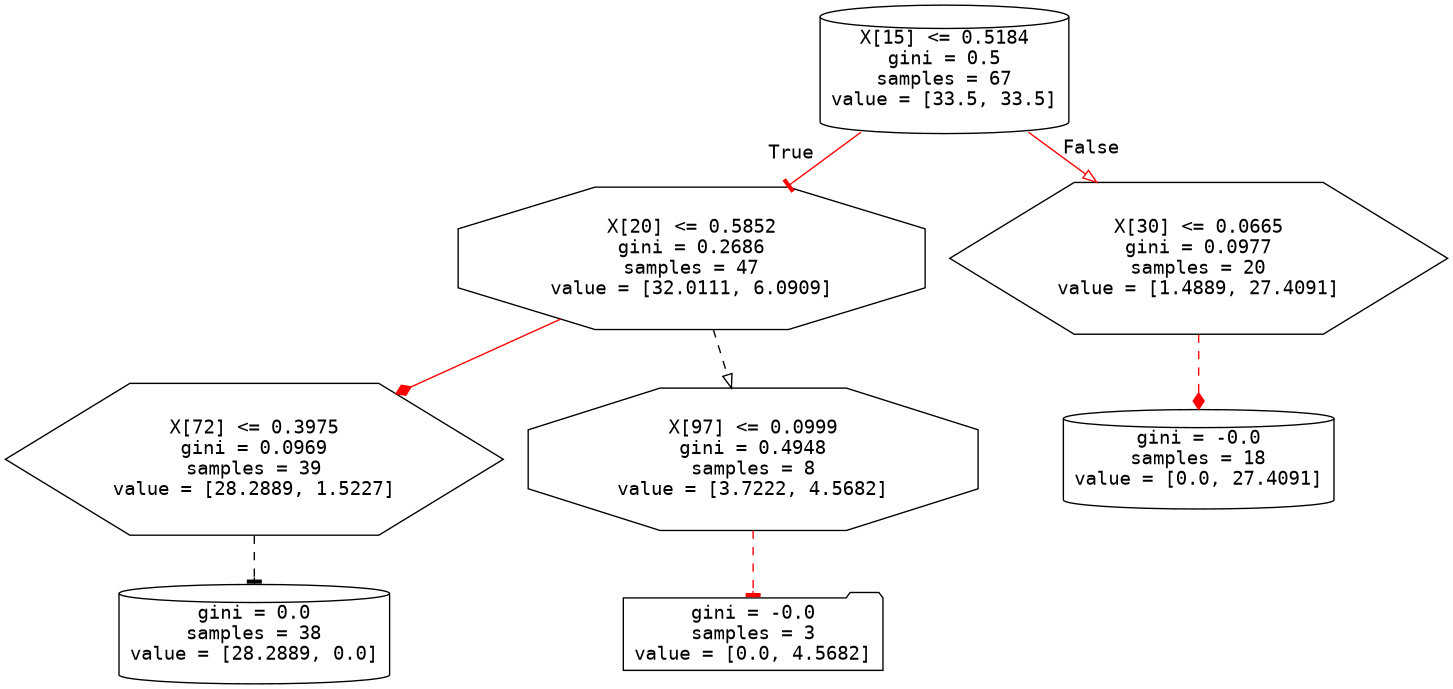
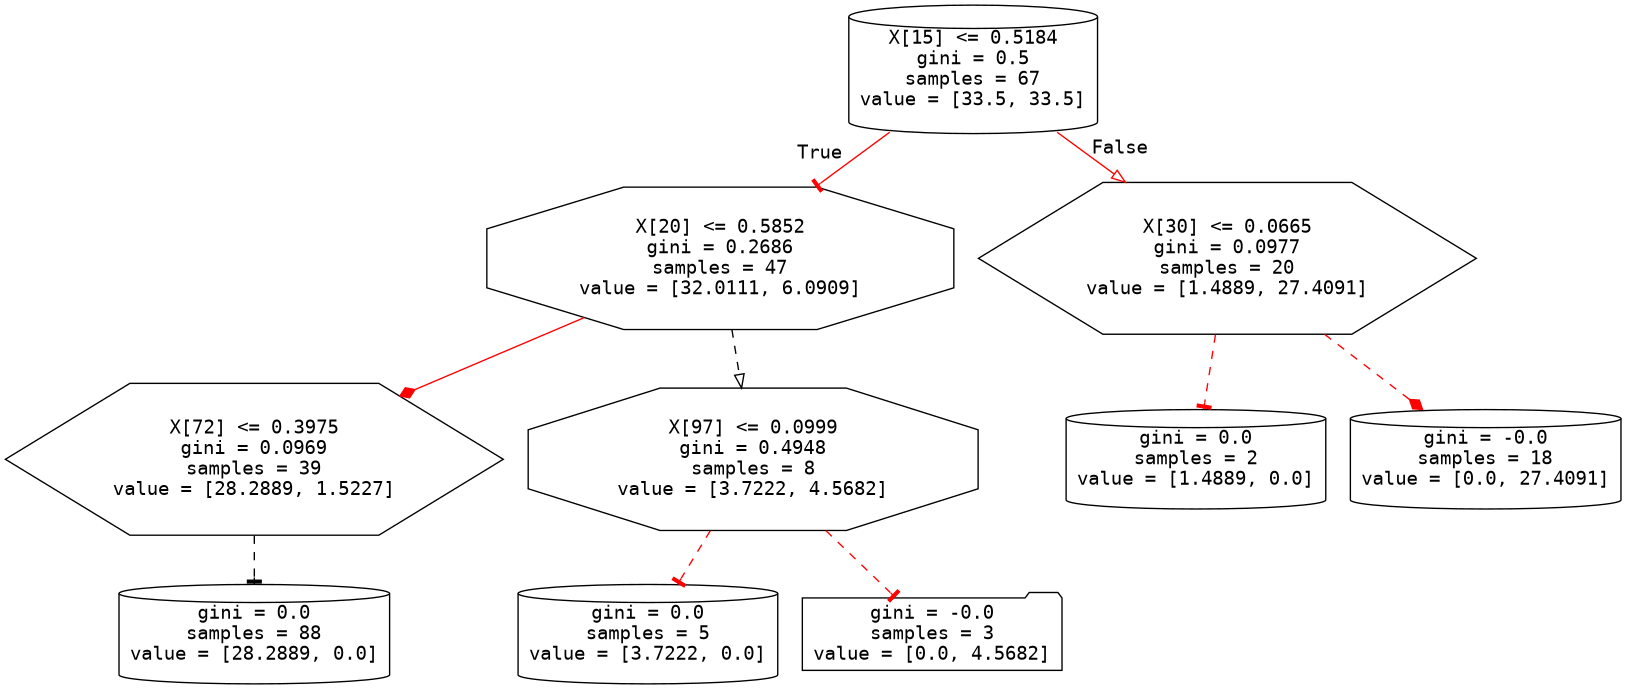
node "gini = 0.0 samples = 2 value = [1.4889, 0.0]": added
node "gini = 0.0 samples = 38 value = [28.2889, 0.0]": label "gini = 0.0 samples = 38 value = [28.2889, 0.0]" -> "gini = 0.0 samples = 88 value = [28.2889, 0.0]"
node "gini = 0.0 samples = 5 value = [3.7222, 0.0]": added
